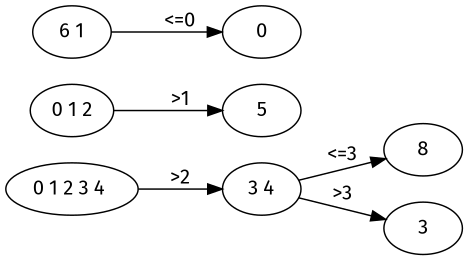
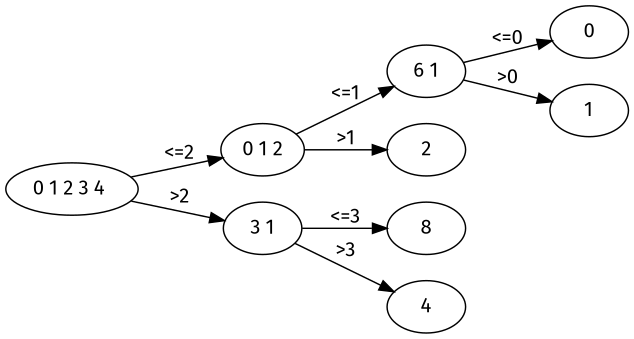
node "5": label "5" -> "2"
node "1": added
edge "0 1 2" -> "6 1": added, label "<=1"
edge "0 1 2 3 4" -> "0 1 2": added, label "<=2"
node "3 4": label "3 4" -> "3 1"
node "3": label "3" -> "4"
